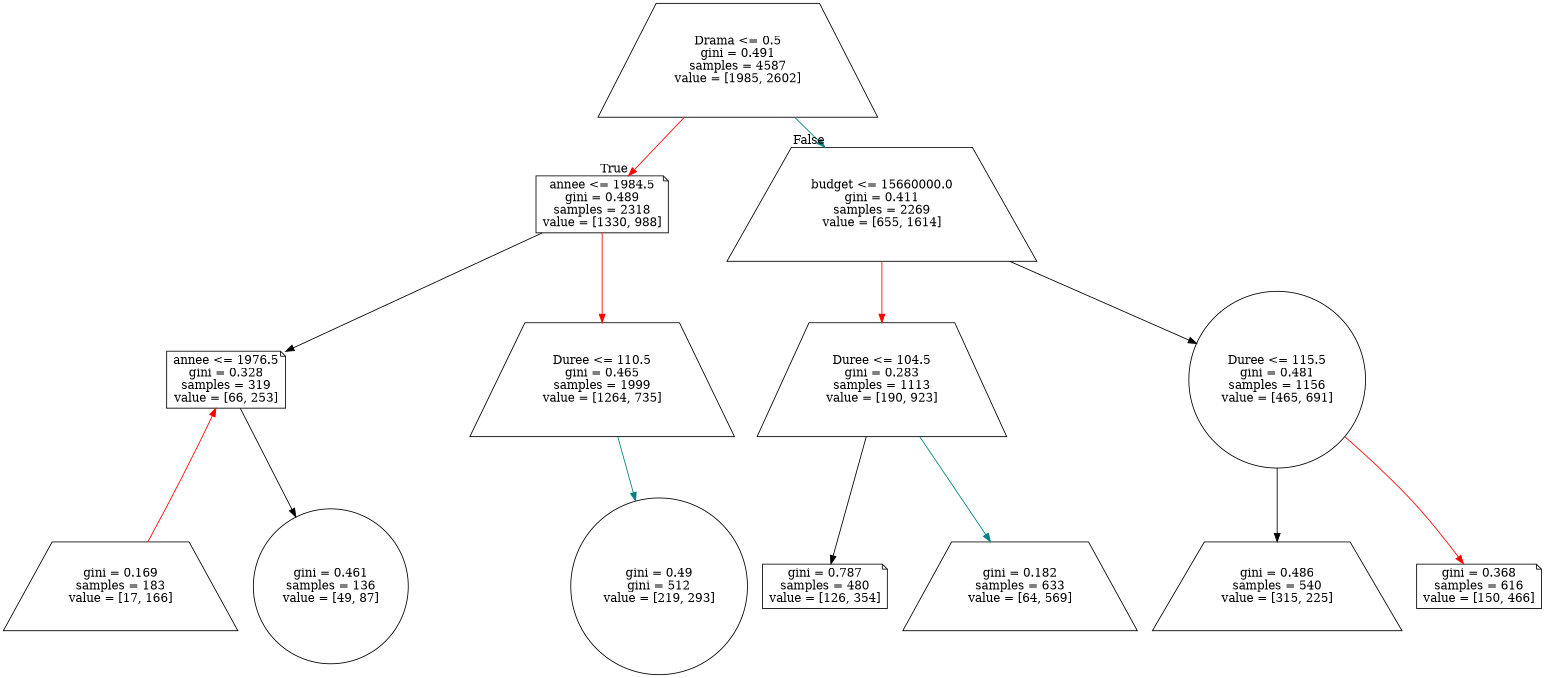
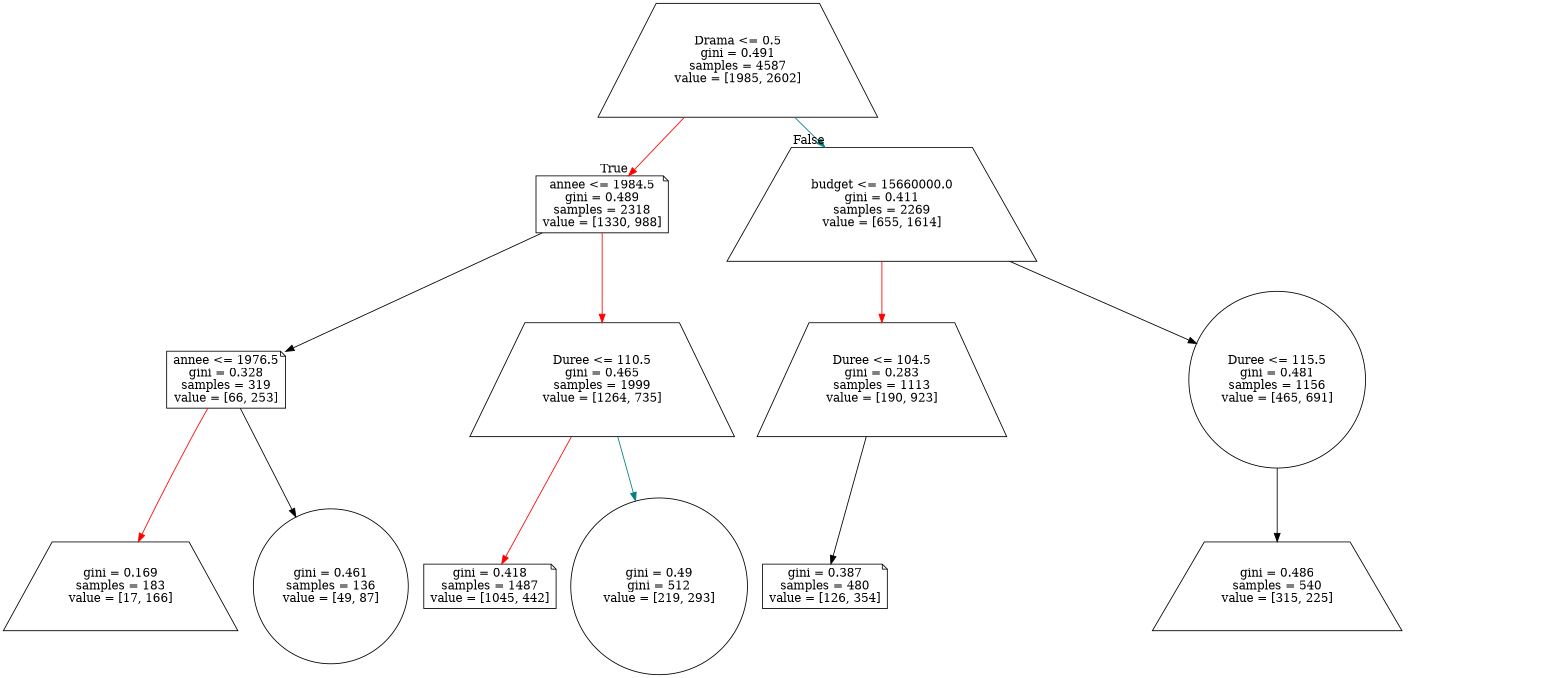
edge "gini = 0.169 samples = 183 value = [17, 166]" -> "annee <= 1976.5 gini = 0.328 samples = 319 value = [66, 253]": reversed
node "gini = 0.418 samples = 1487 value = [1045, 442]": added
node "gini = 0.787 samples = 480 value = [126, 354]": label "gini = 0.787 samples = 480 value = [126, 354]" -> "gini = 0.387 samples = 480 value = [126, 354]"
node "gini = 0.182 samples = 633 value = [64, 569]": removed
node "gini = 0.368 samples = 616 value = [150, 466]": removed
